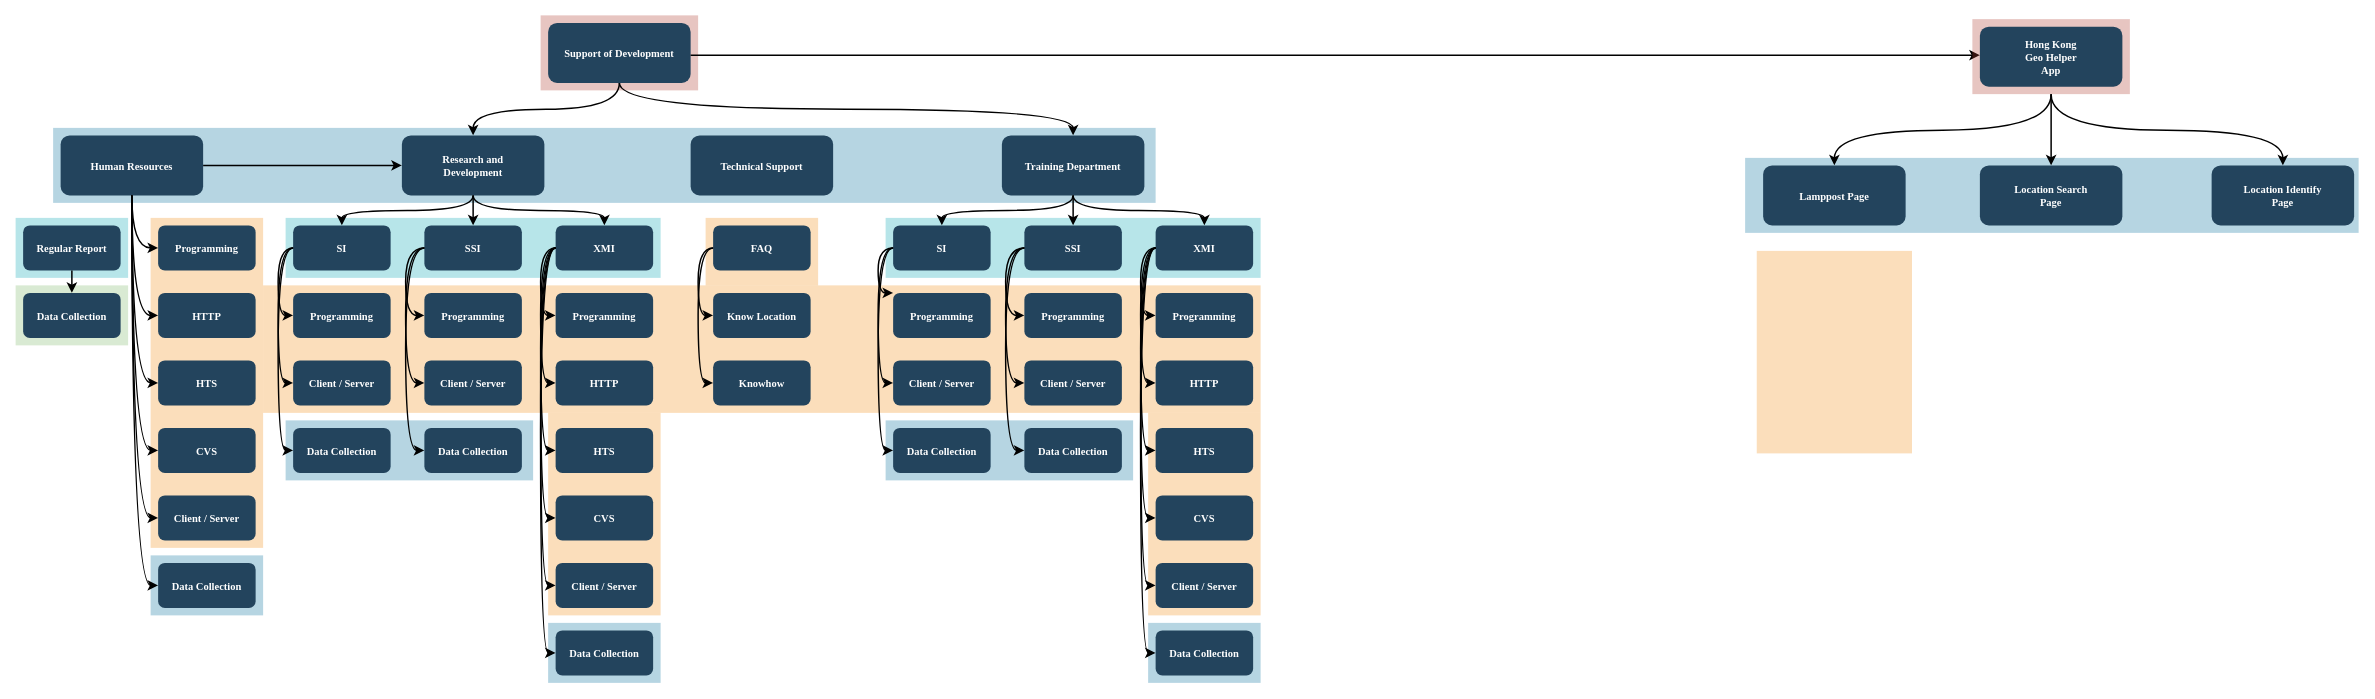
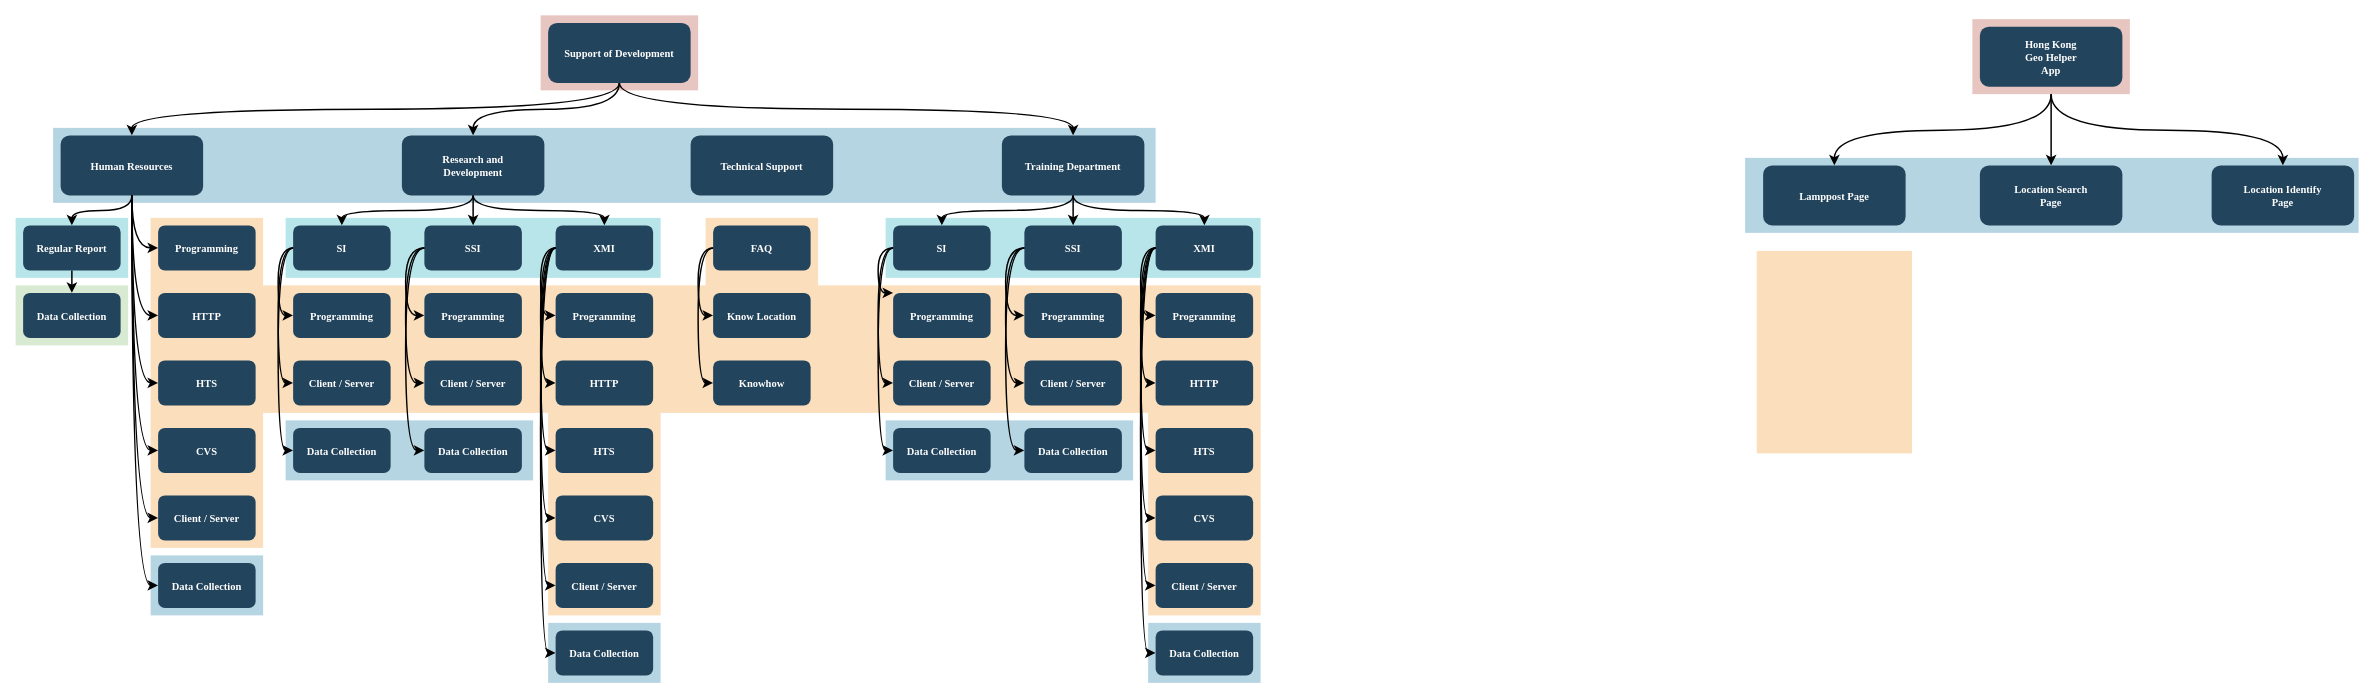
edge "Support of Development" -> "Hong Kong Geo Helper App": now "Support of Development" -> "Human Resources"
edge "Human Resources" -> "Research and Development": now "Human Resources" -> "Regular Report"
